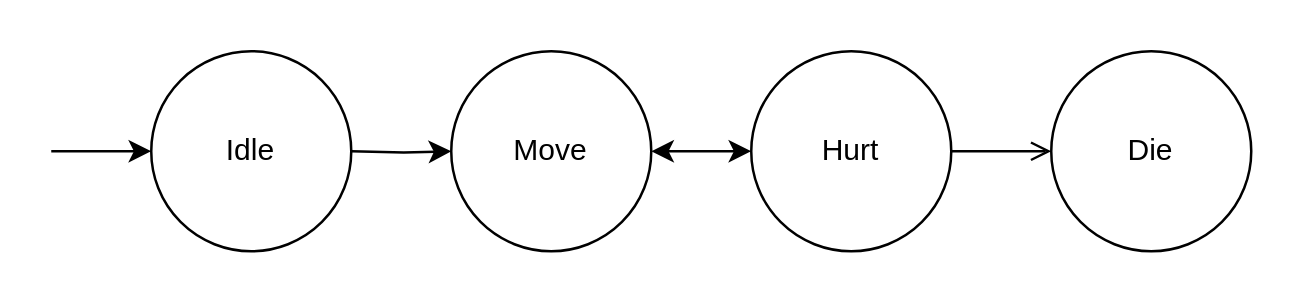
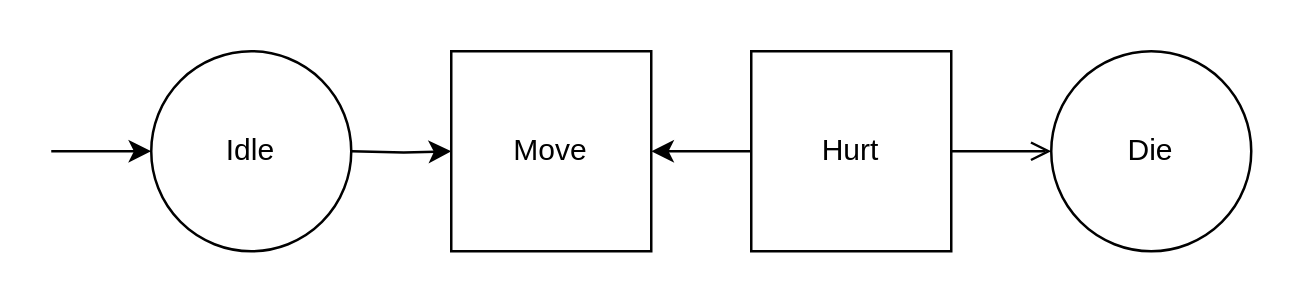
node "Move": shape ellipse -> rectangle
edge "Move" -- "Hurt": arrowhead classic -> none
node "Hurt": shape ellipse -> rectangle
